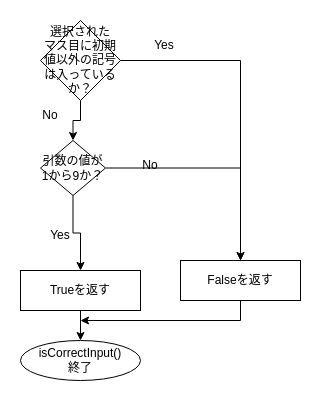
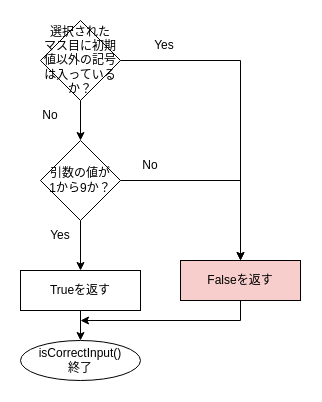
edge "選択された マス目に初期値以外の記号は入っているか？" -> "Falseを返す": arrowhead open -> classic
node "引数の値が 1から9か？": size 65x55 -> 80x80
node "Falseを返す": fillcolor #ffffff -> #f8cecc
